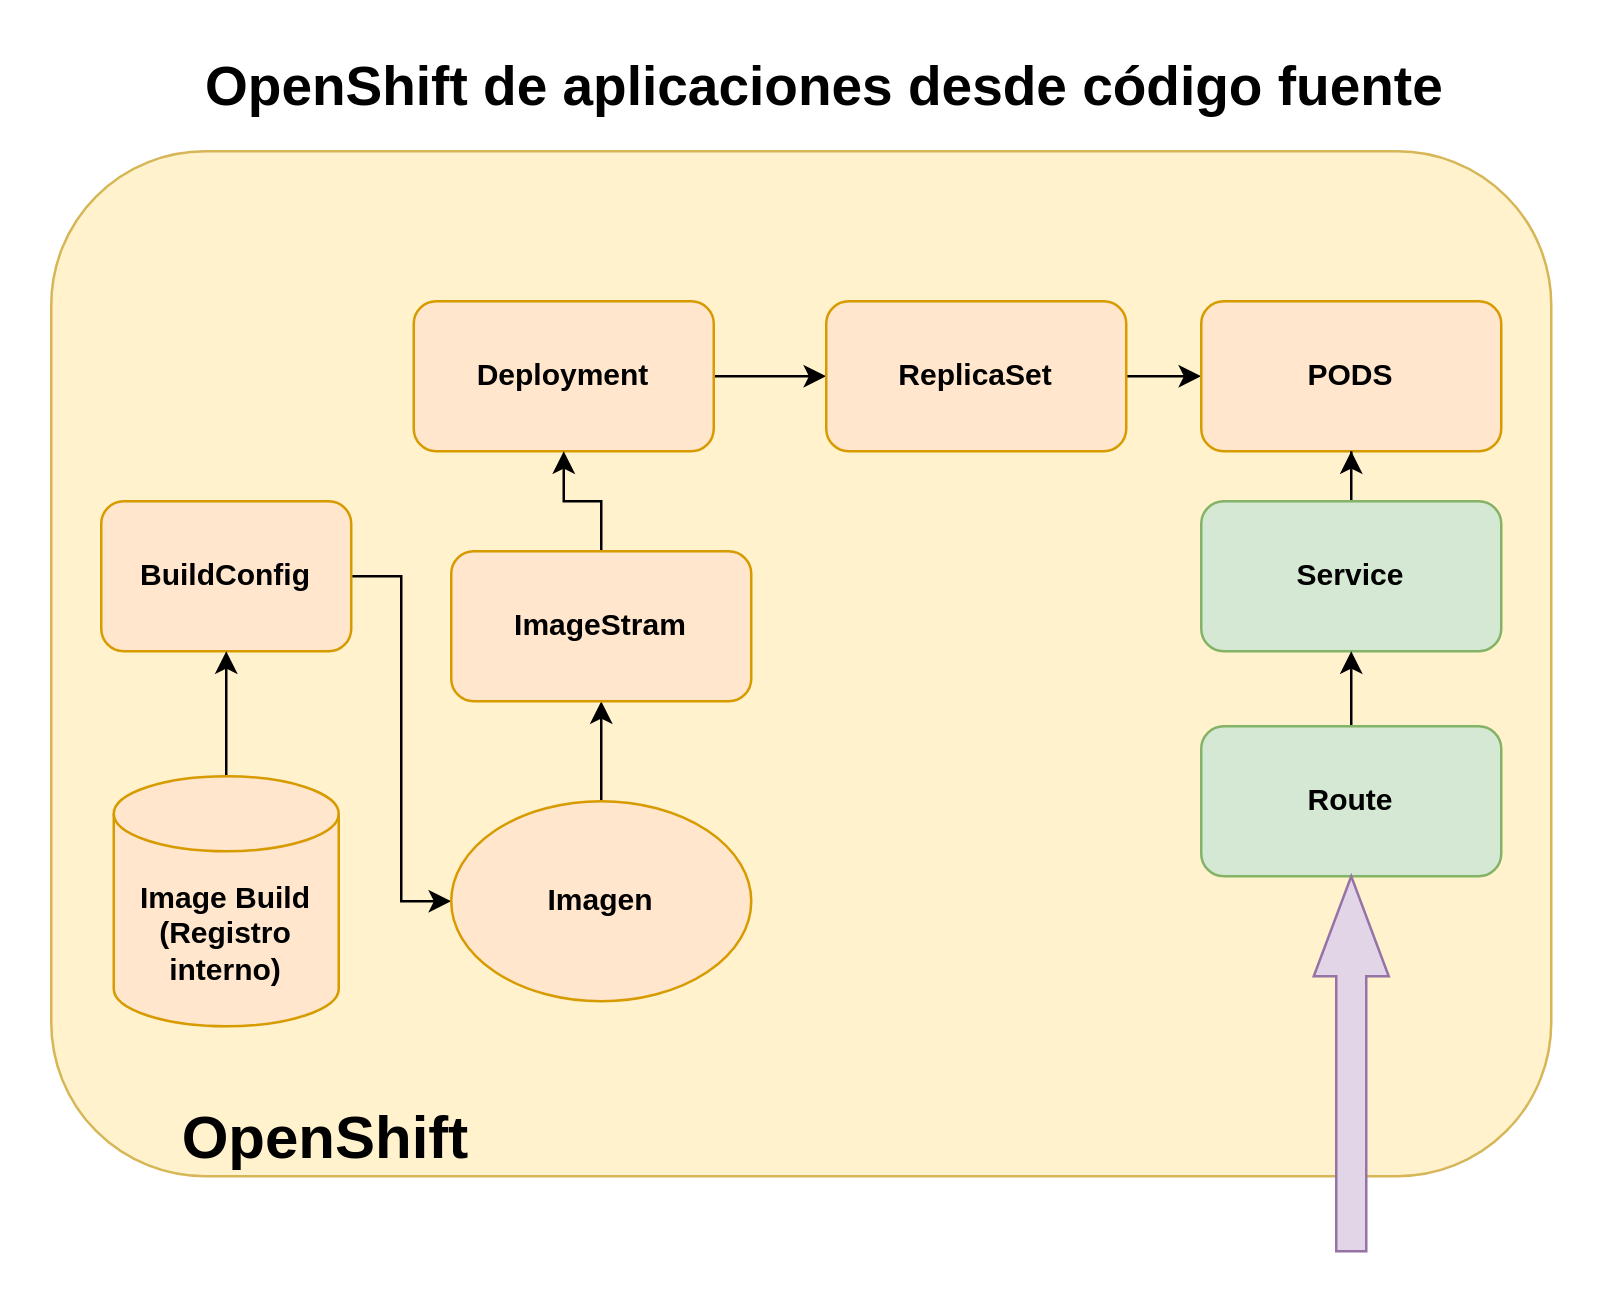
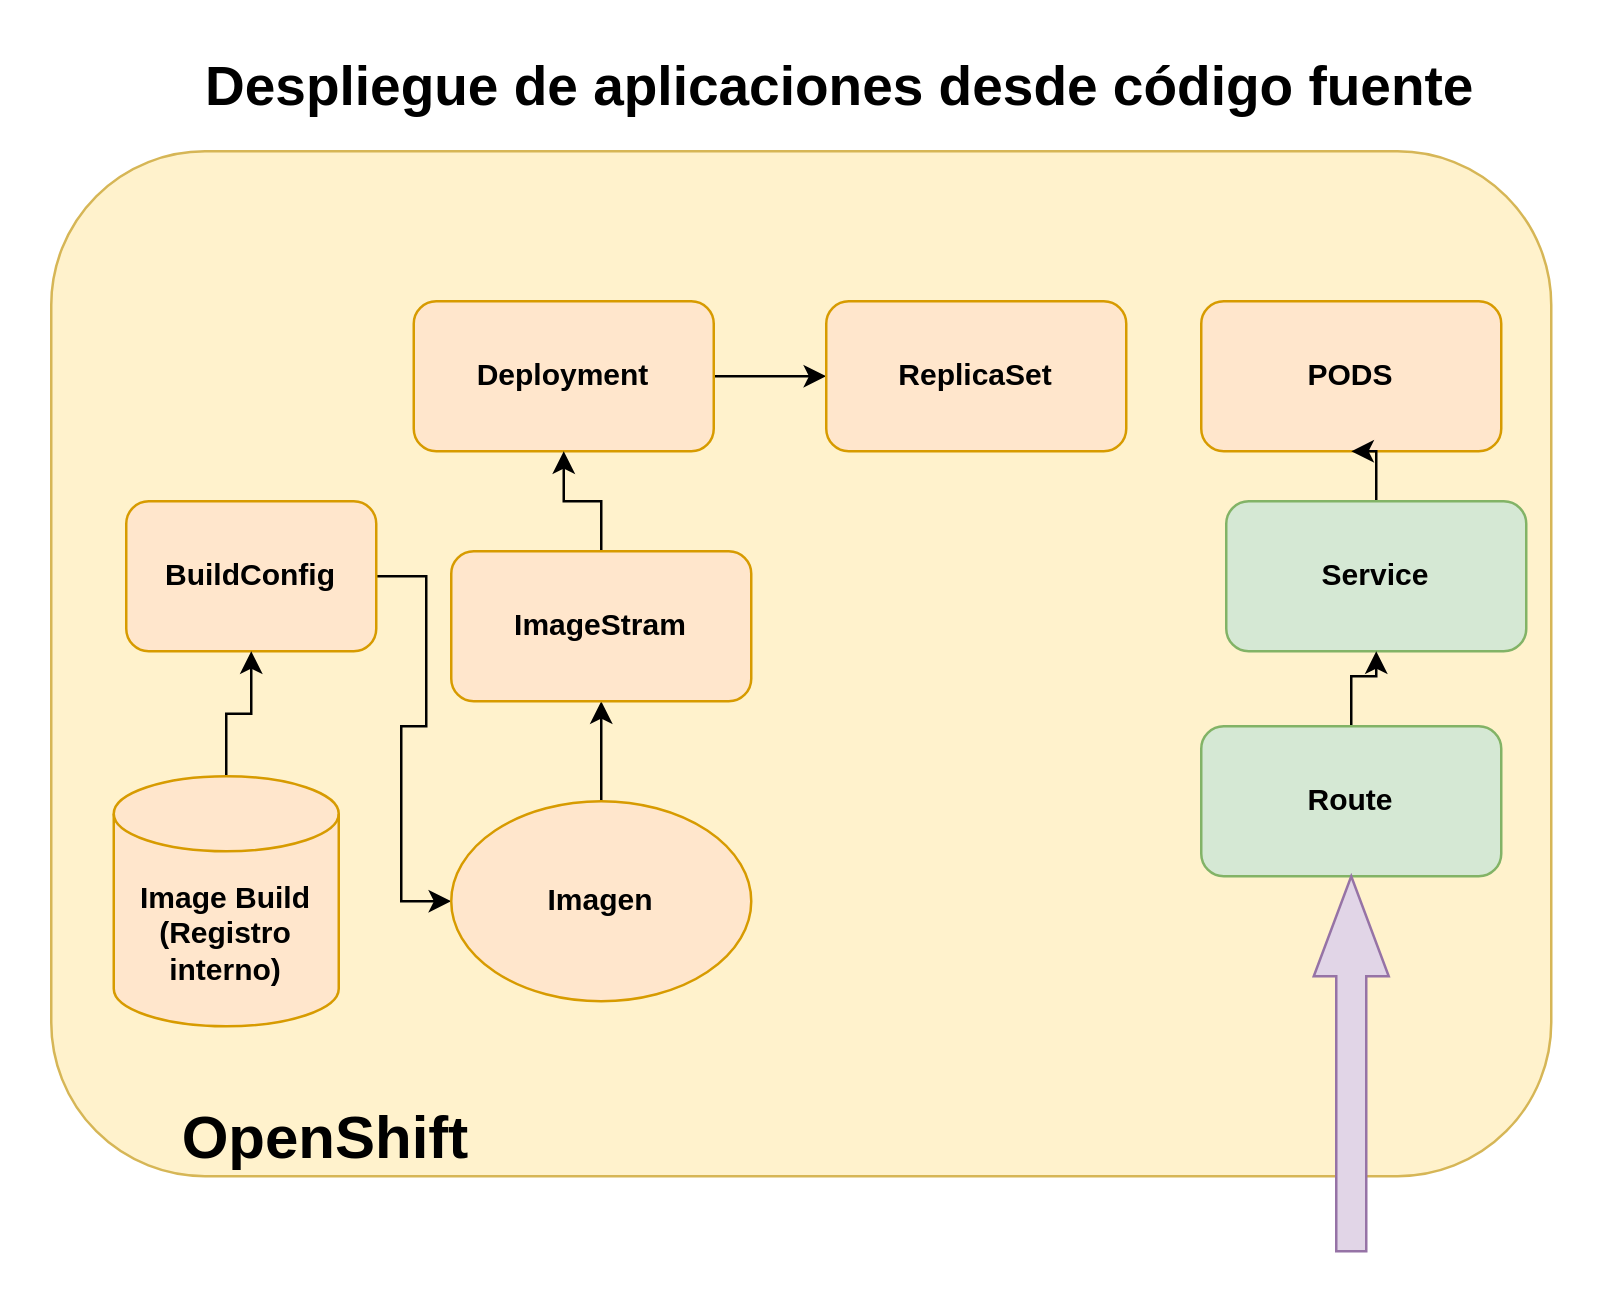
node "OpenShift de aplicaciones desde código fuente": label "OpenShift de aplicaciones desde código fuente" -> "Despliegue de aplicaciones desde código fuente"
edge "ReplicaSet" -> "PODS": removed
node "BuildConfig": moved (226, 576) -> (251, 576)
node "Service": moved (1351, 576) -> (1376, 576)
